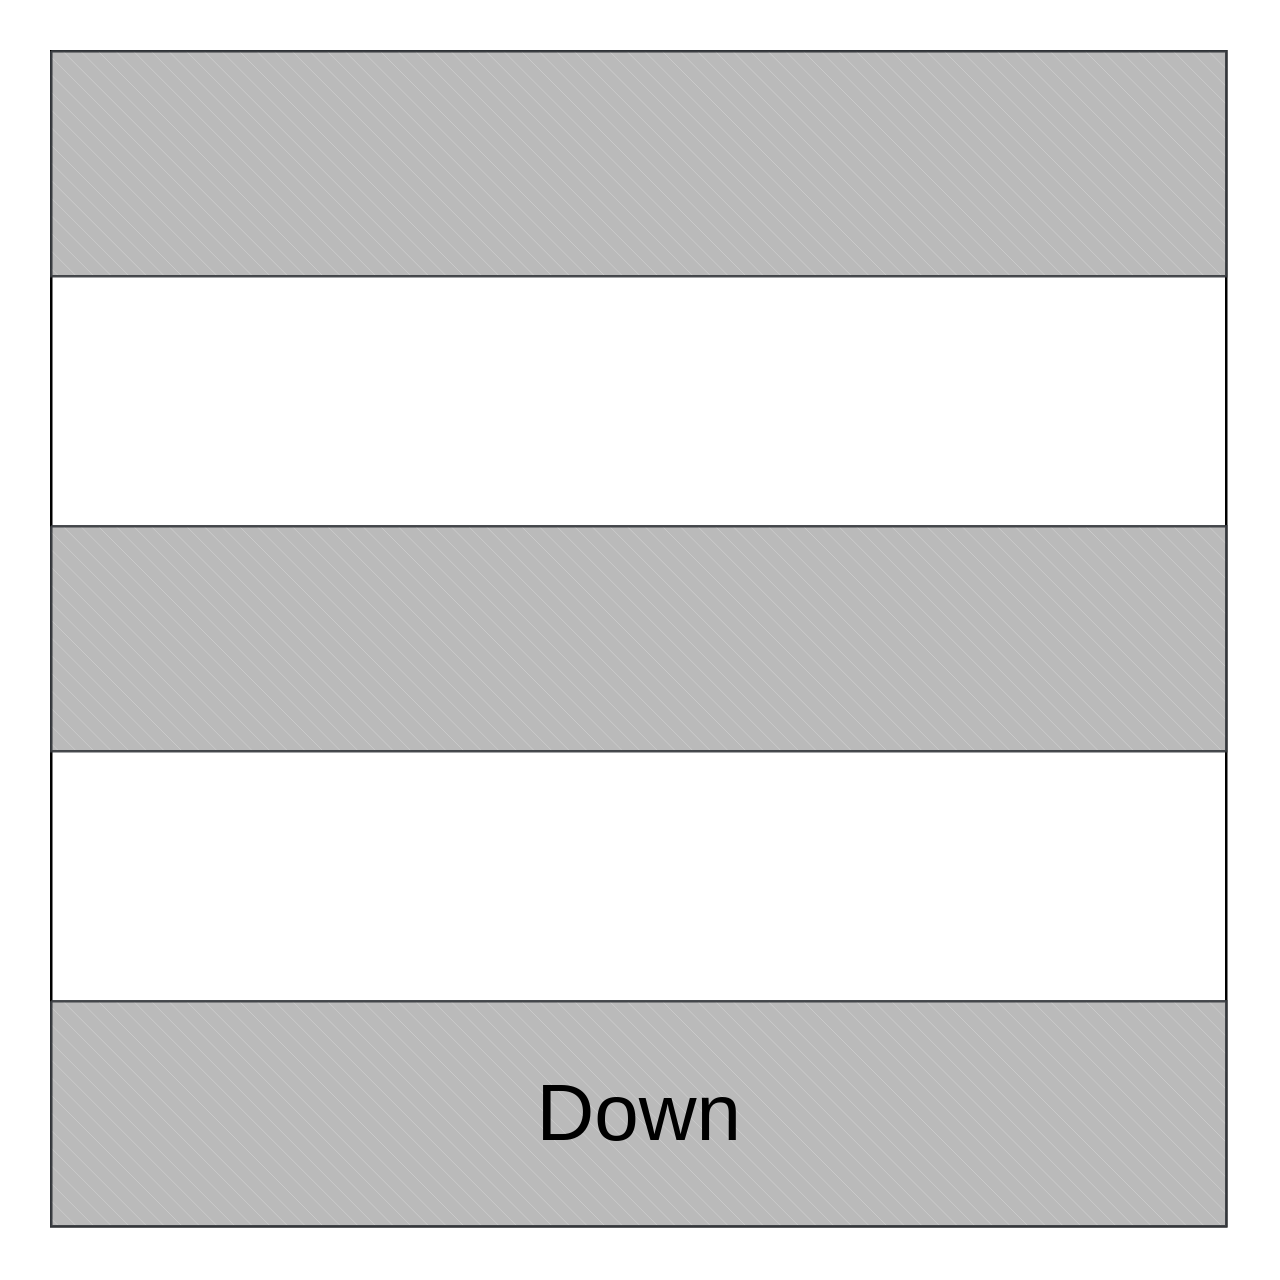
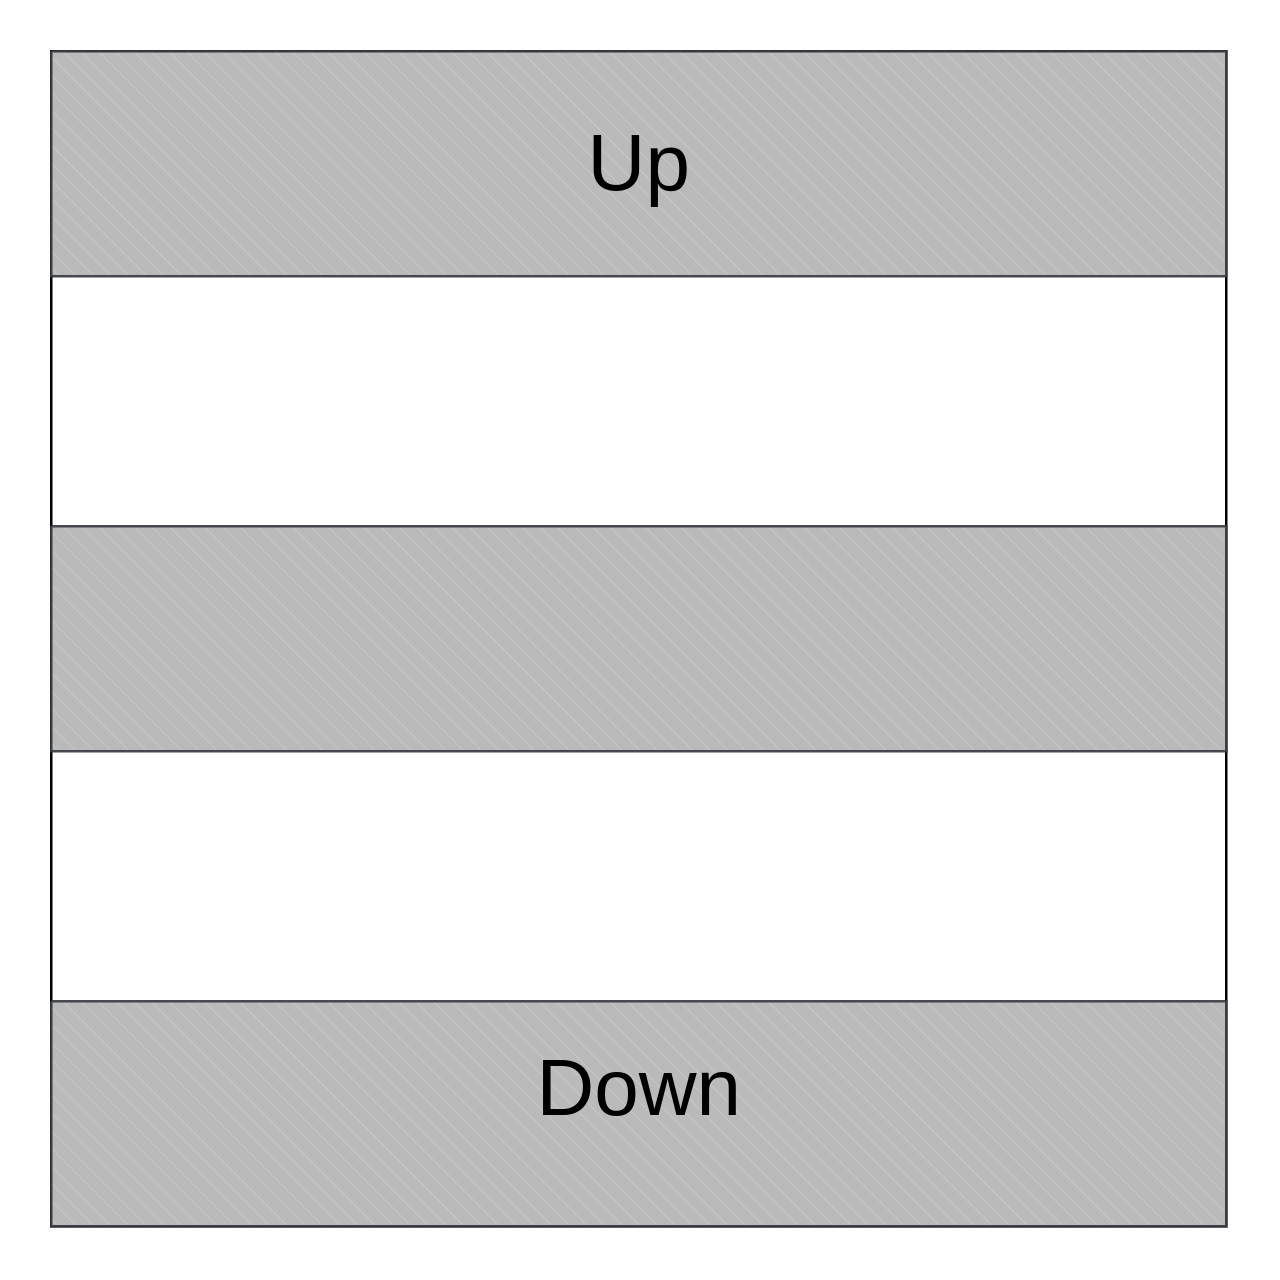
node "Up": added
node "Down": moved (639, 1114) -> (639, 1089)
